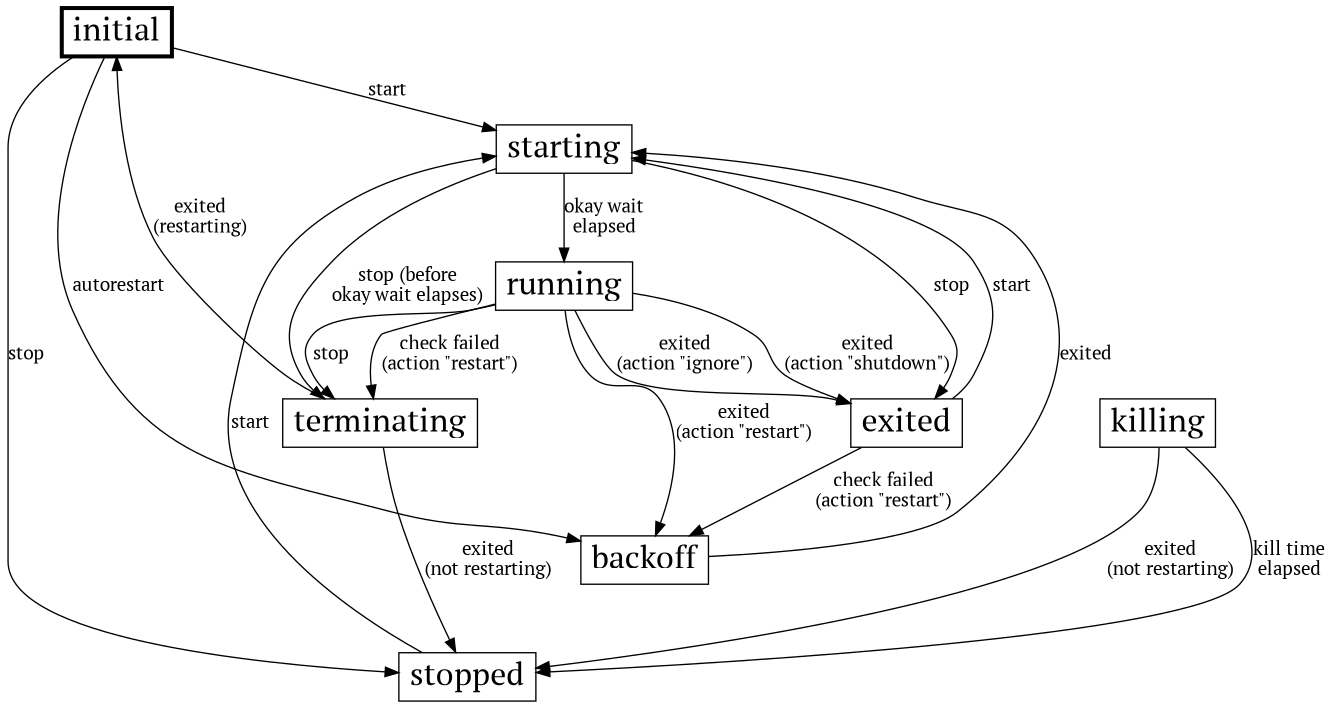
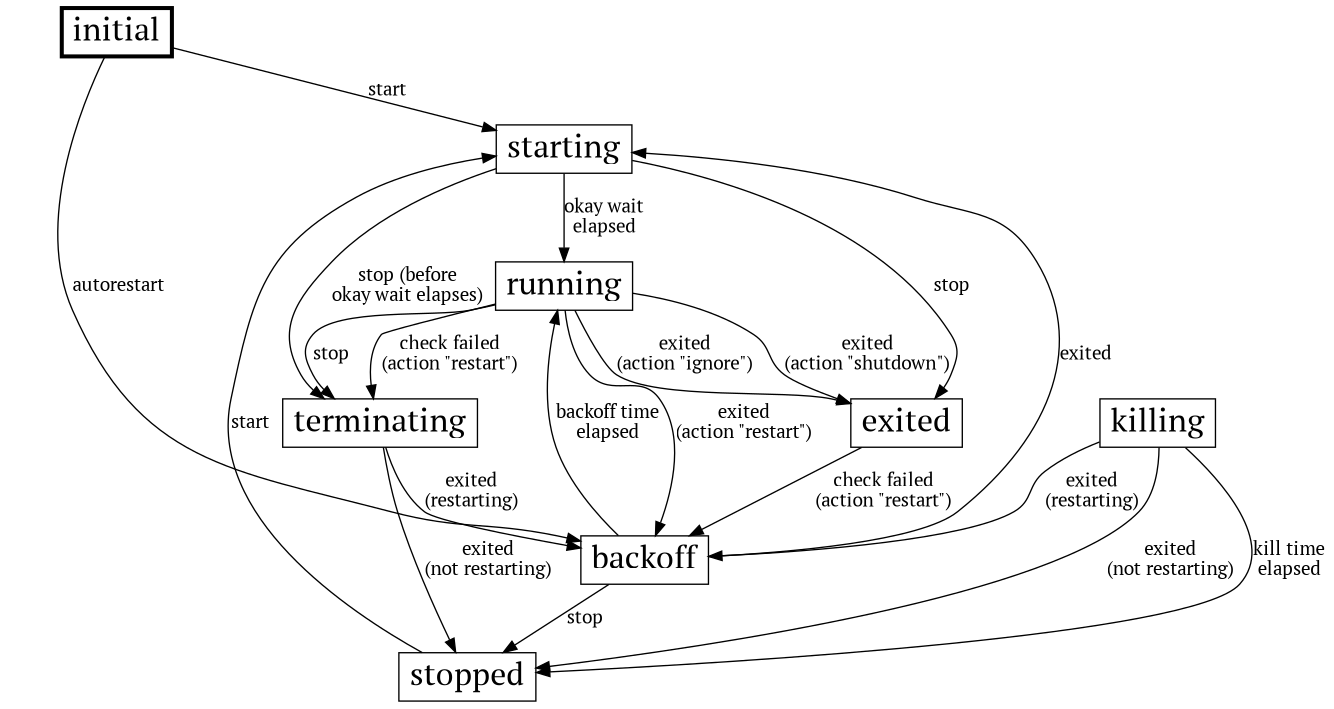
edge "exited" -> "starting": removed, label "start"
edge "terminating" -> "initial": now "terminating" -> "backoff"
edge "backoff" -> "running": added, label "backoff time elapsed"
edge "initial" -> "stopped": now "backoff" -> "stopped"
edge "killing" -> "backoff": added, label "exited (restarting)"
